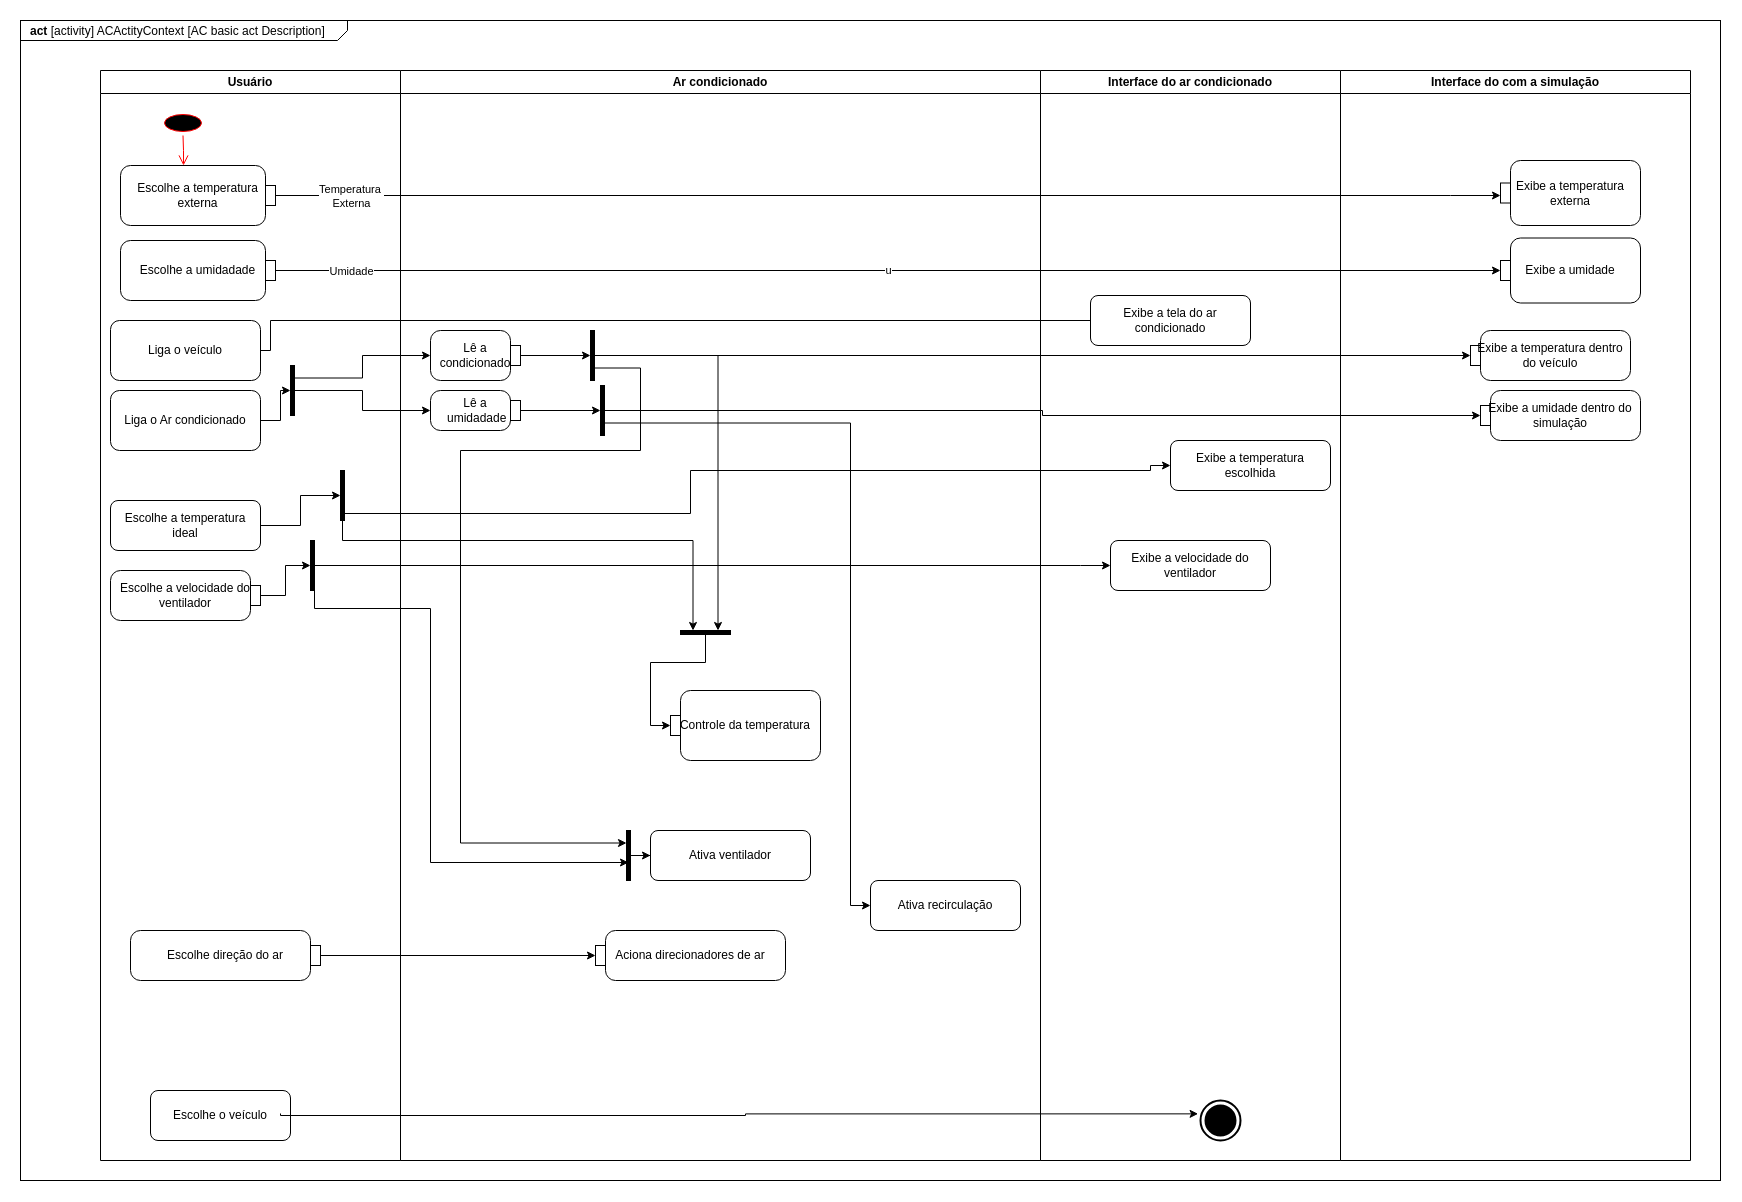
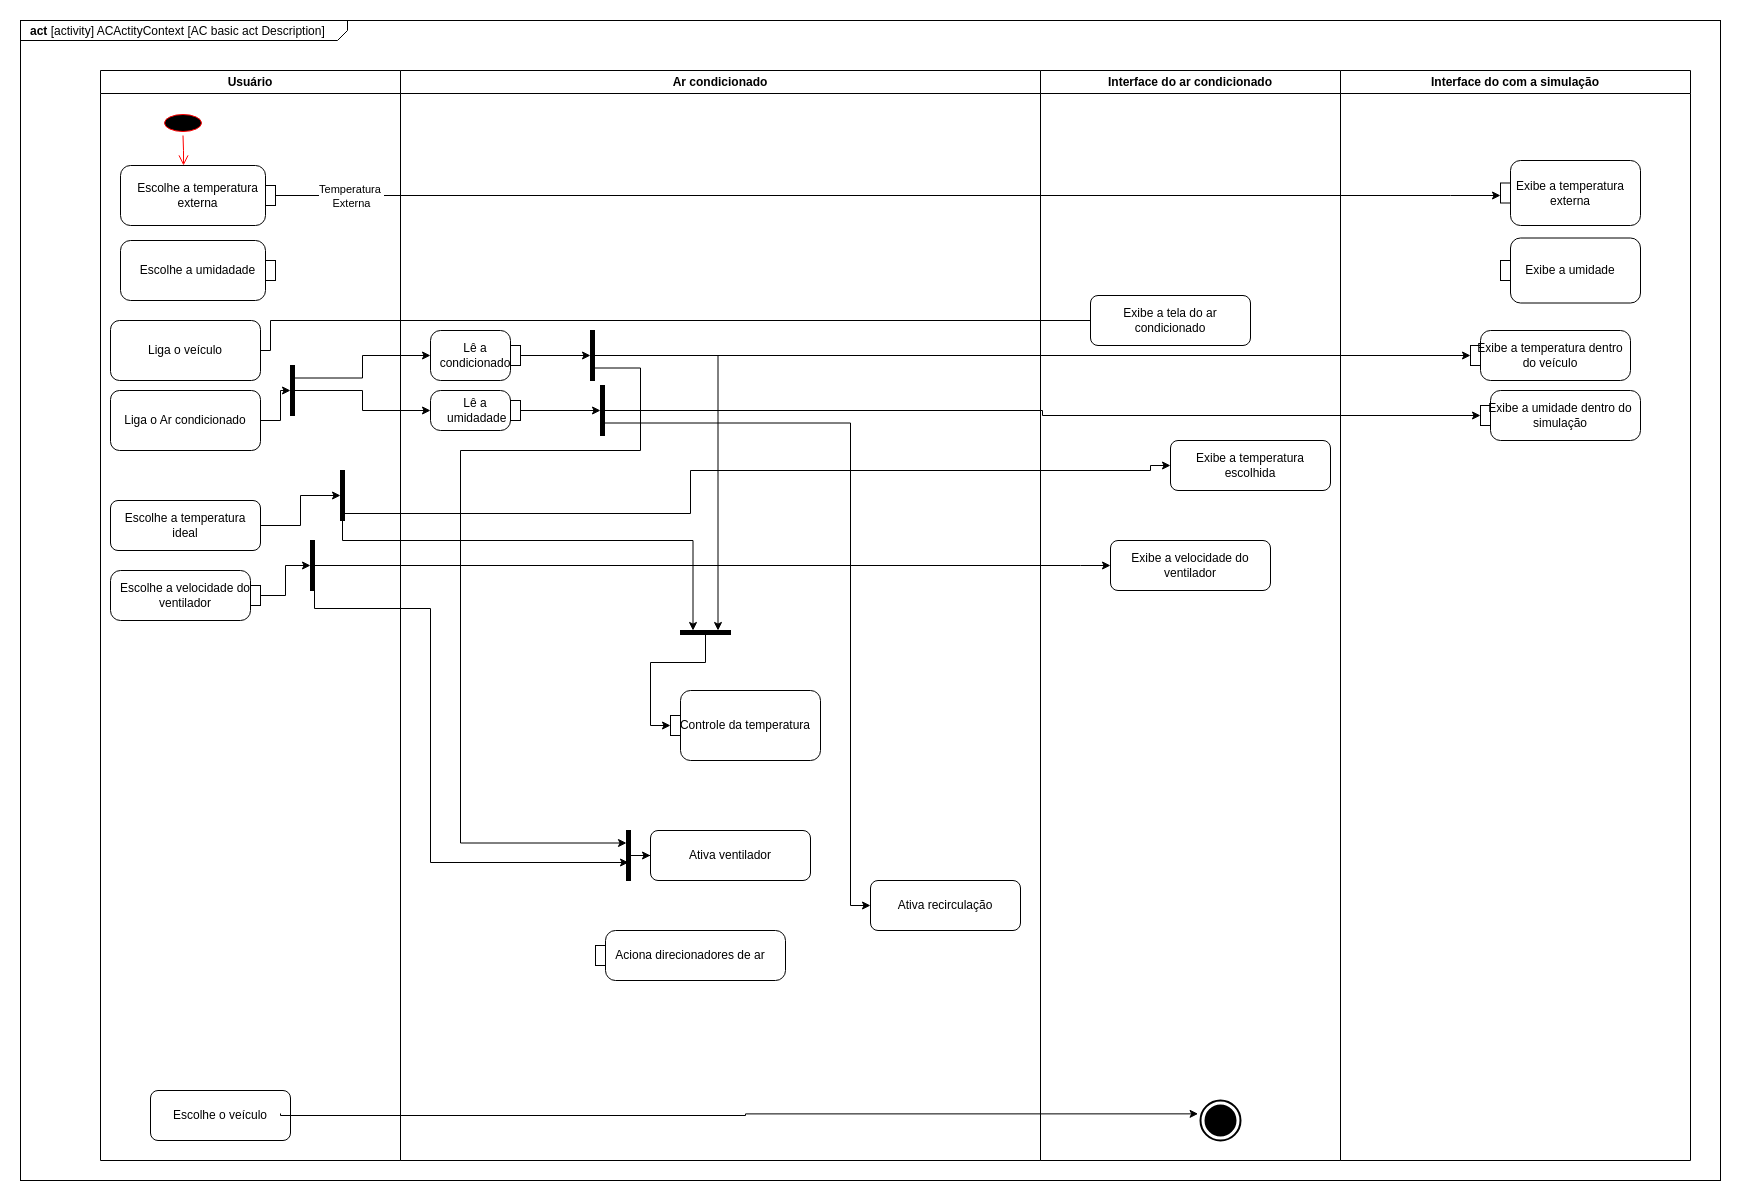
edge "Escolhe a umidadade" -> "Exibe a umidade": removed, labels "Umidade", "u"
node "Escolhe direção do ar": removed
edge "Escolhe direção do ar" -> "Aciona direcionadores de ar": removed
